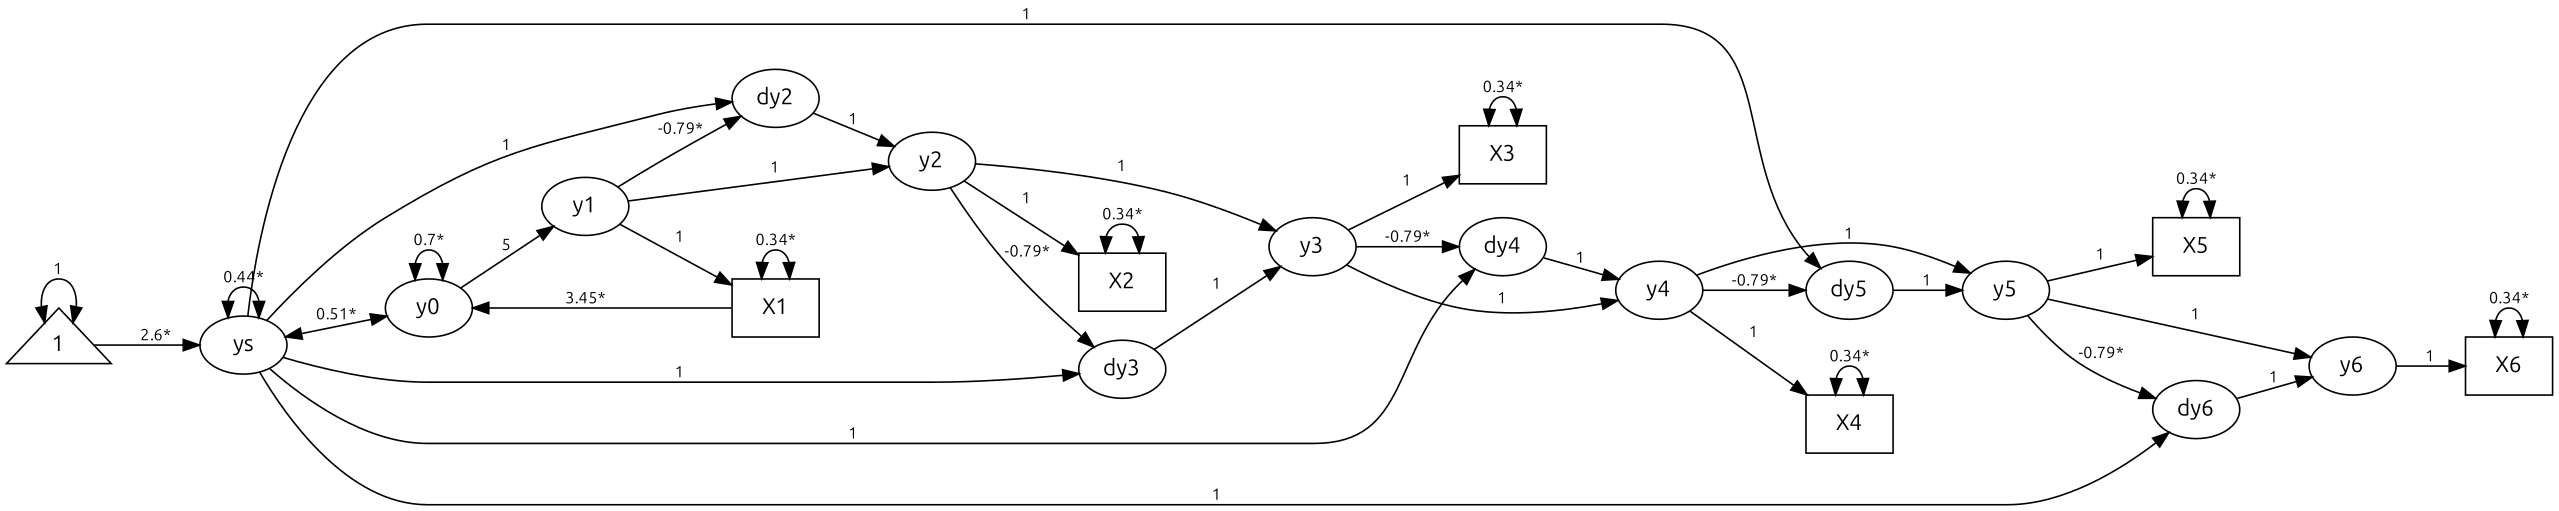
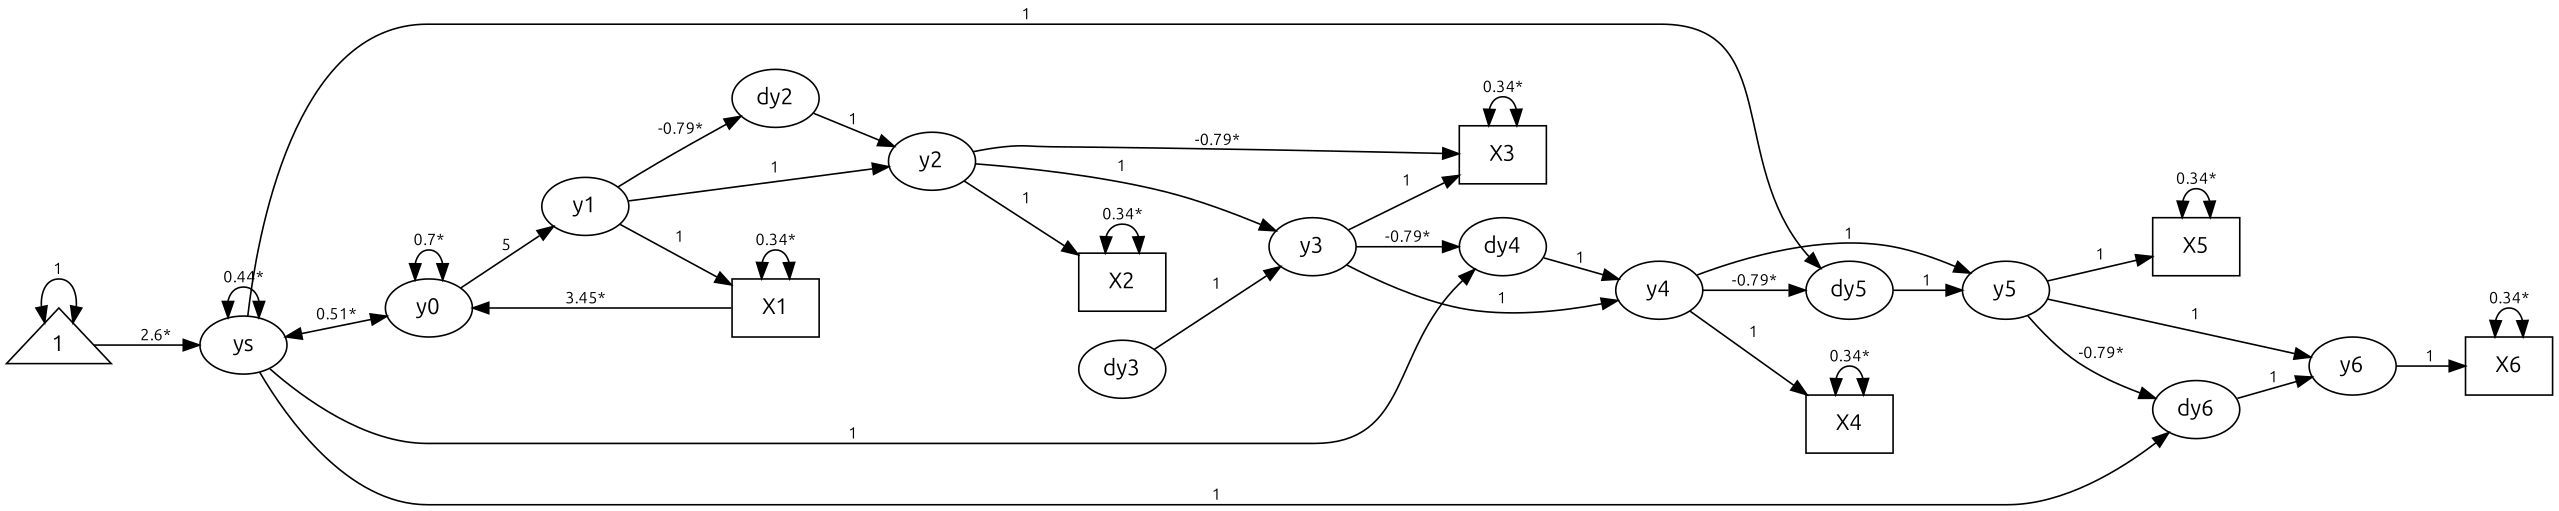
edge "ys" -> "dy2": removed, label "1"
edge "y2" -> "dy3": now "y2" -> "X3"
edge "ys" -> "dy3": removed, label "1"
